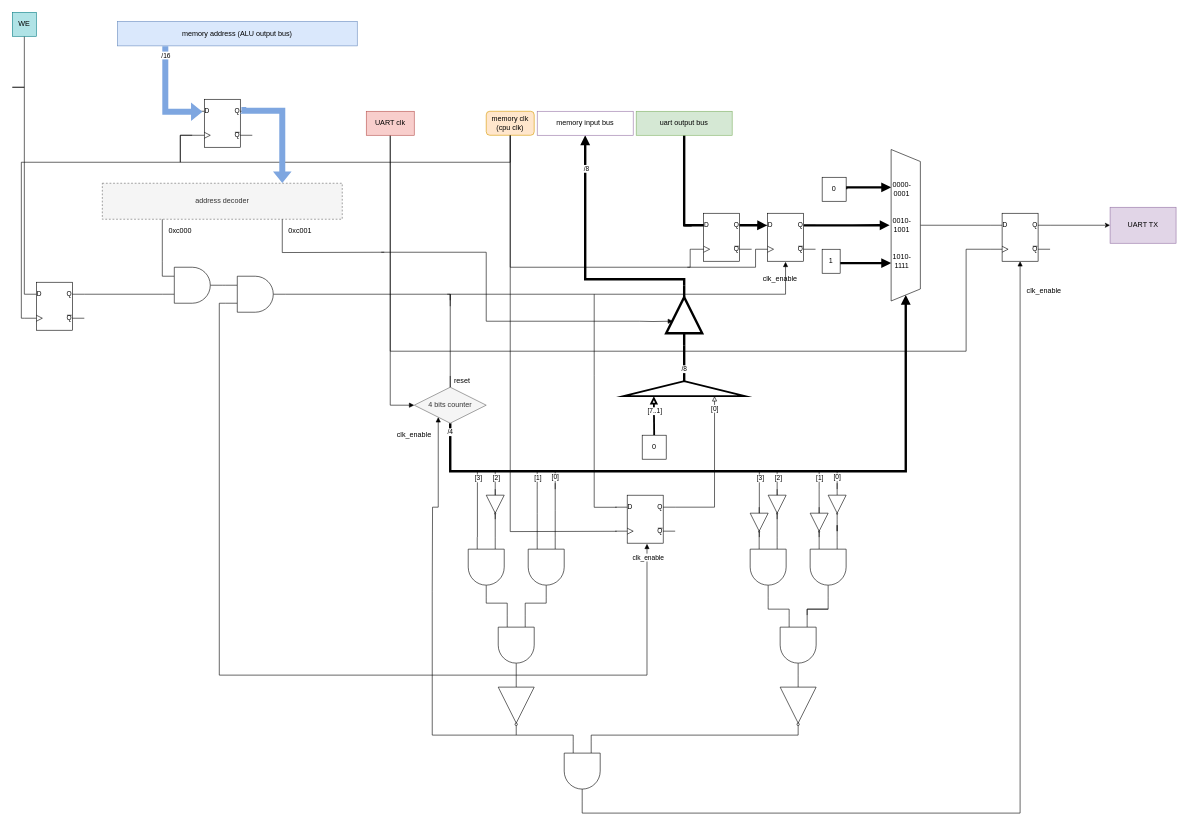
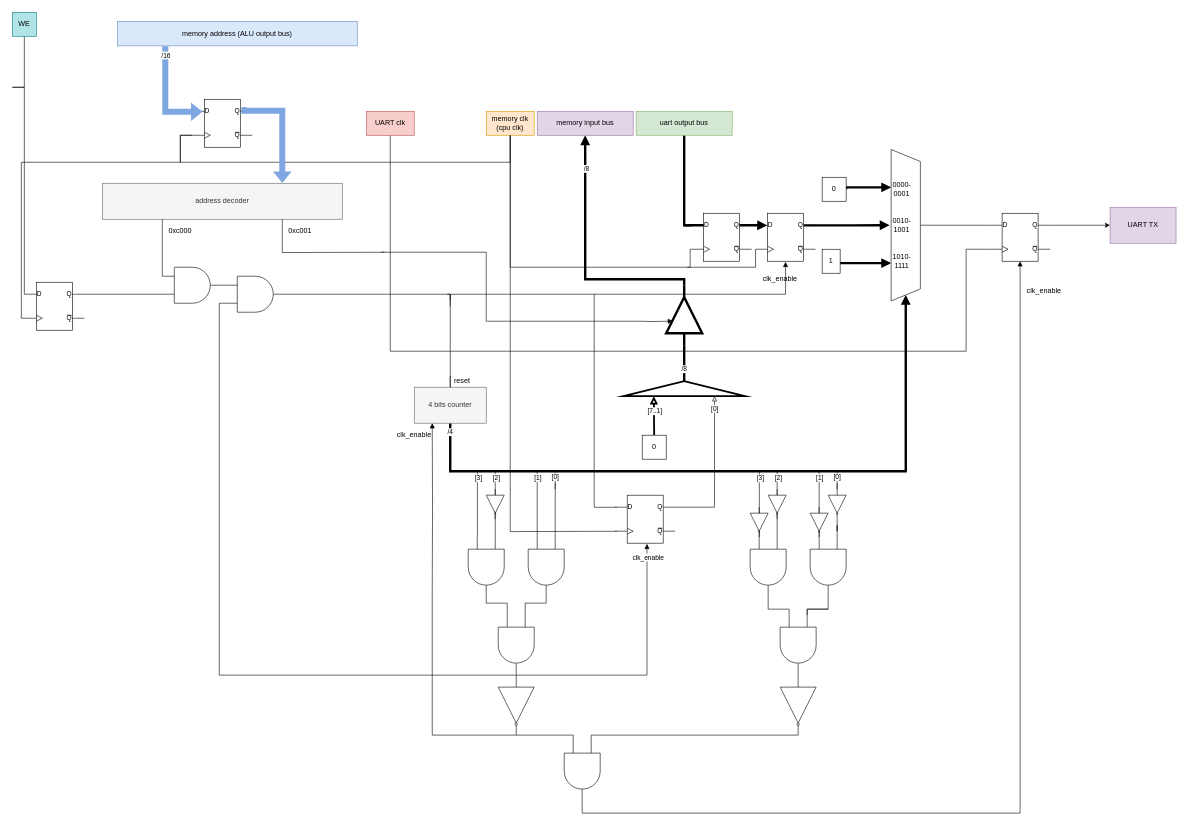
node "memory clk (cpu clk)": shape rounded rectangle -> rectangle
node "memory input bus": fillcolor #ffffff -> #e1d5e7
node "address decoder": style dashed -> solid
edge "UART clk" -> "4 bits counter": removed
node "4 bits counter": shape diamond -> rectangle
